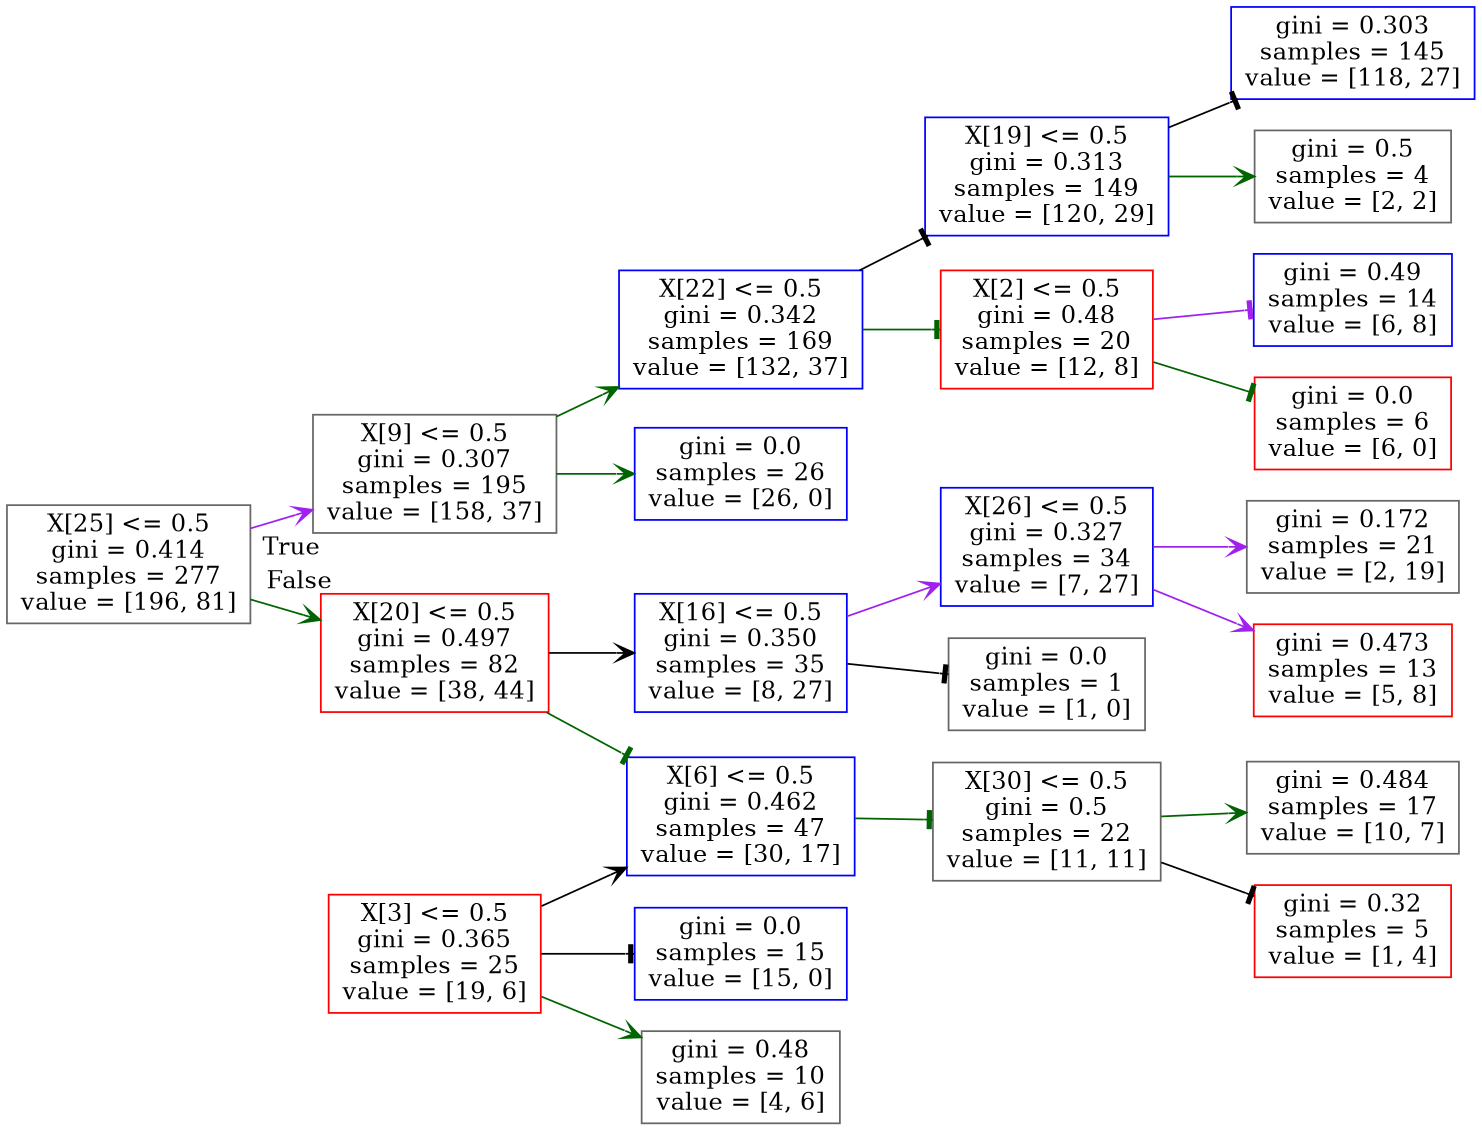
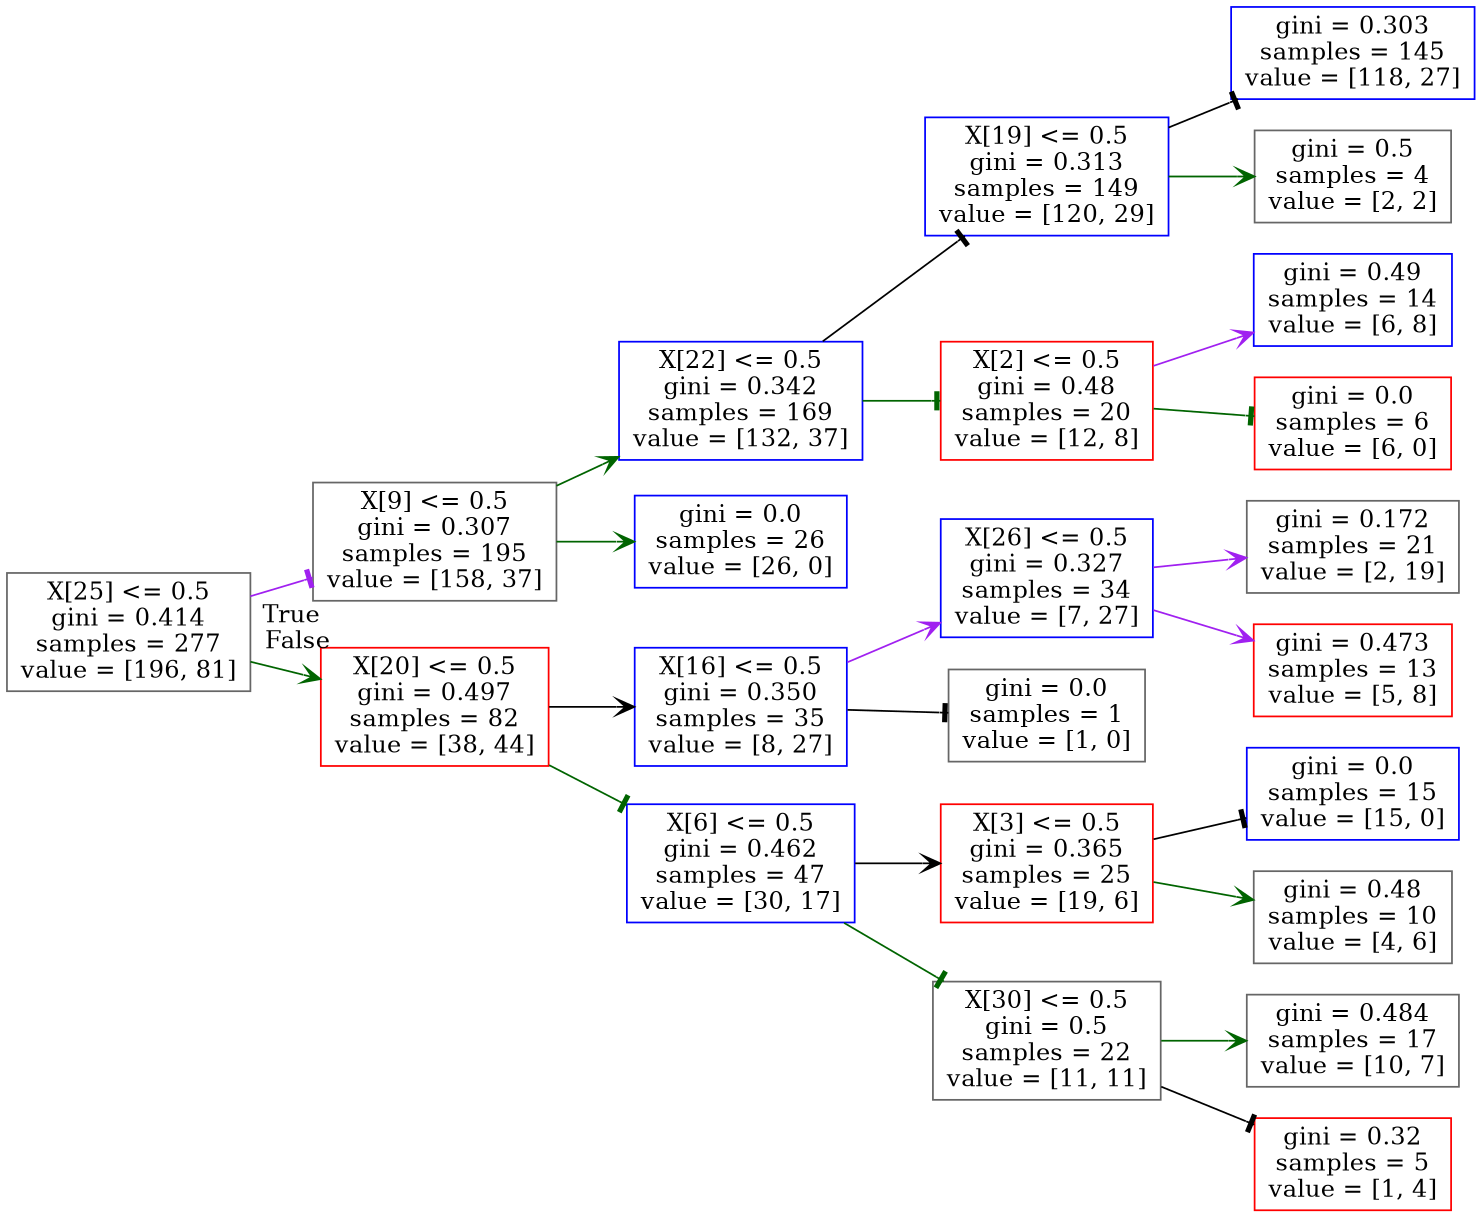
edge "X[2] <= 0.5 gini = 0.48 samples = 20 value = [12, 8]" -> "gini = 0.49 samples = 14 value = [6, 8]": arrowhead tee -> vee
edge "X[25] <= 0.5 gini = 0.414 samples = 277 value = [196, 81]" -> "X[9] <= 0.5 gini = 0.307 samples = 195 value = [158, 37]": arrowhead vee -> tee
edge "X[3] <= 0.5 gini = 0.365 samples = 25 value = [19, 6]" -> "X[6] <= 0.5 gini = 0.462 samples = 47 value = [30, 17]": reversed
